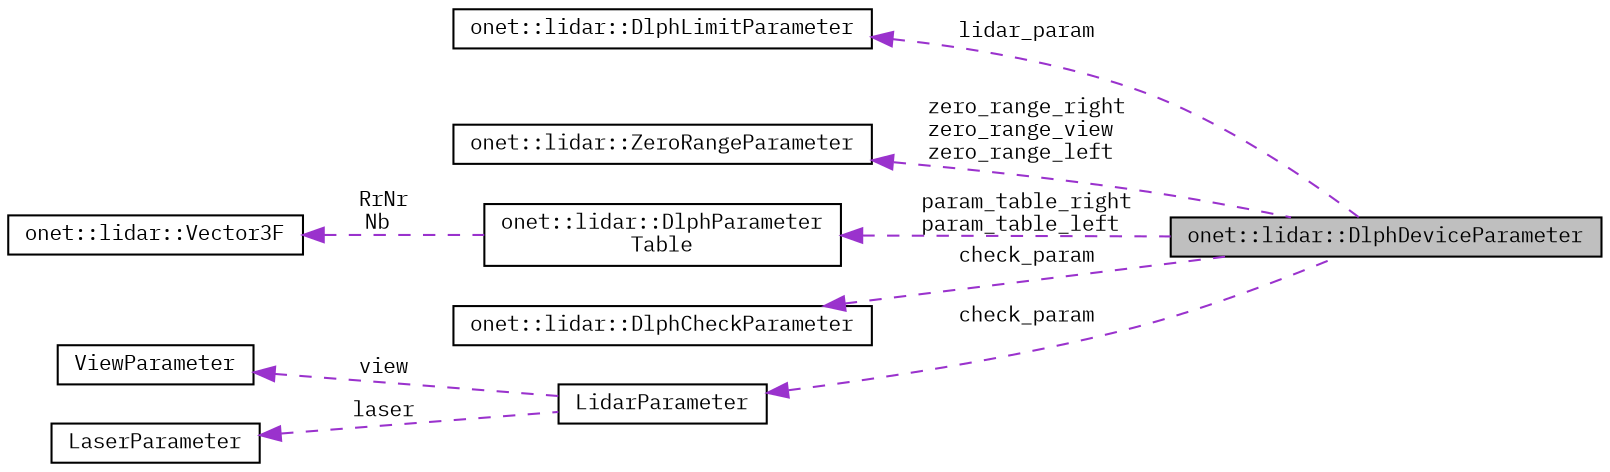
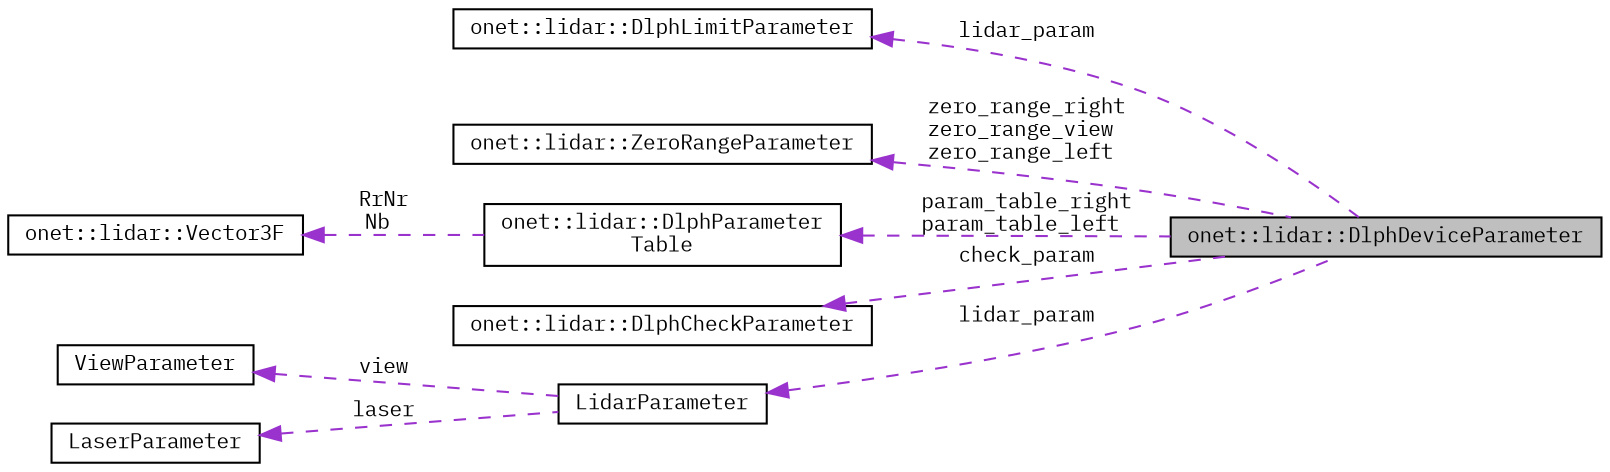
edge "onet::lidar::DlphDeviceParameter" -> "LidarParameter": label " check_param" -> " lidar_param"
